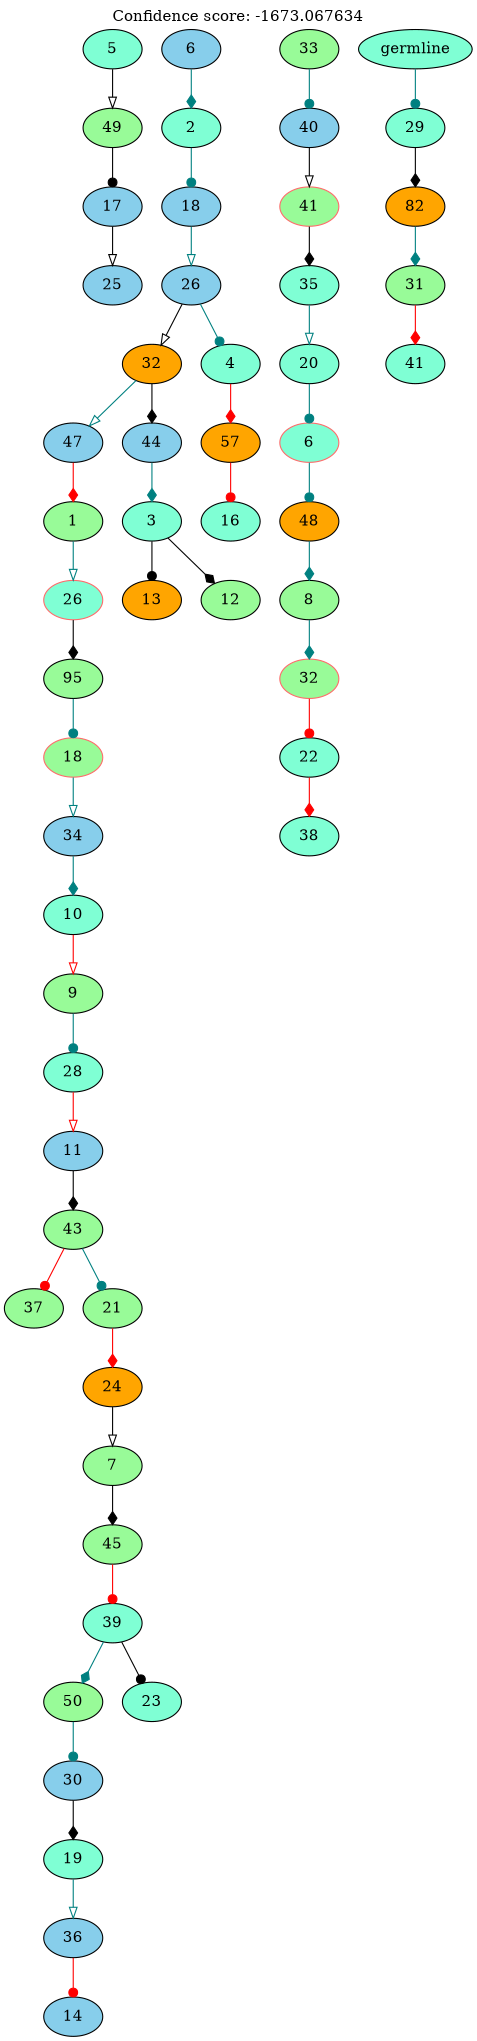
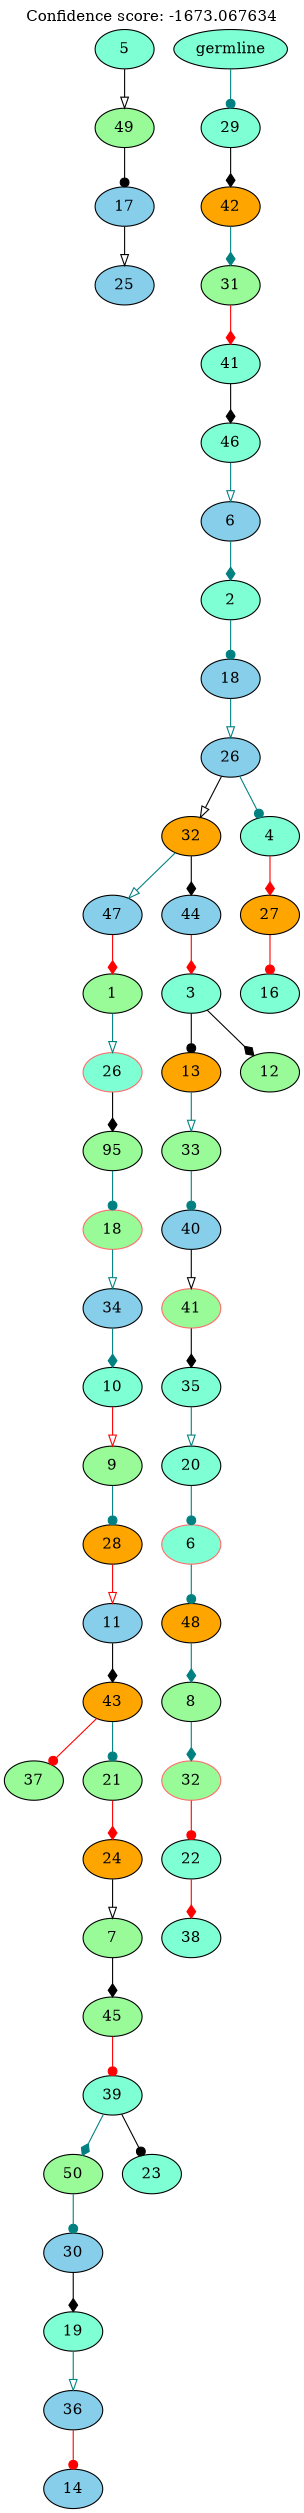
node "82": label "82" -> "42"
node "46": added
node "57": label "57" -> "27"
edge "44" -> "3": color teal -> red
node "28": fillcolor aquamarine -> orange
edge "13" -> "33": added
node "43": fillcolor palegreen -> orange
